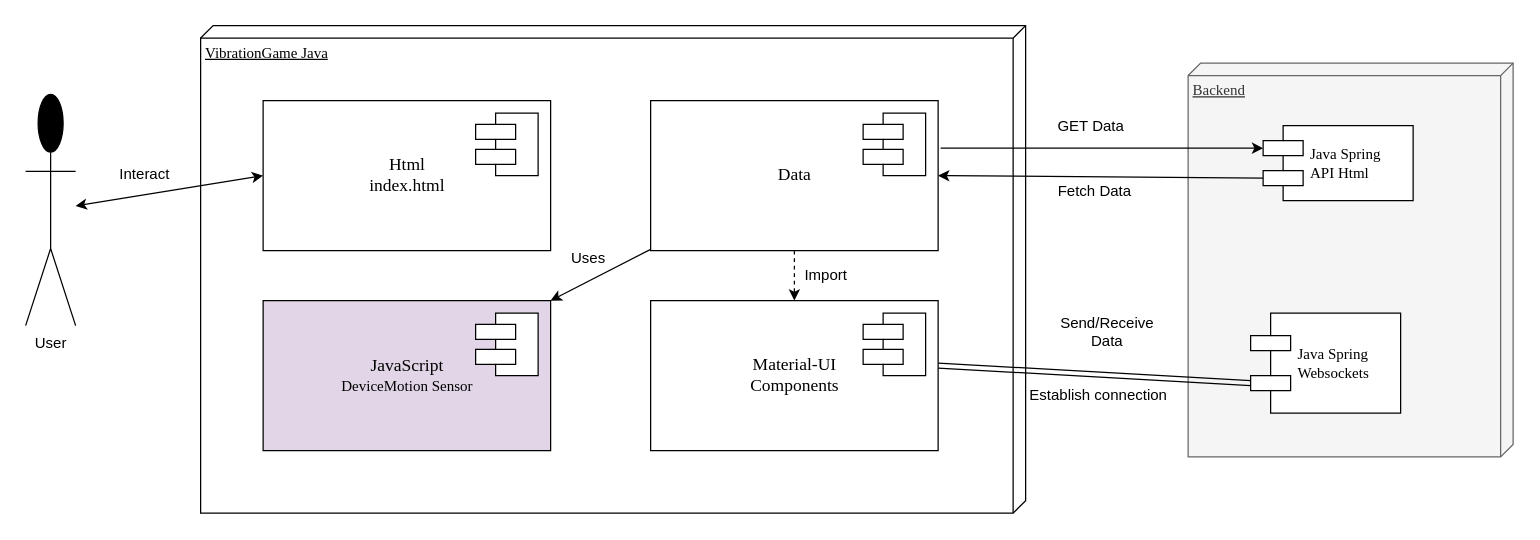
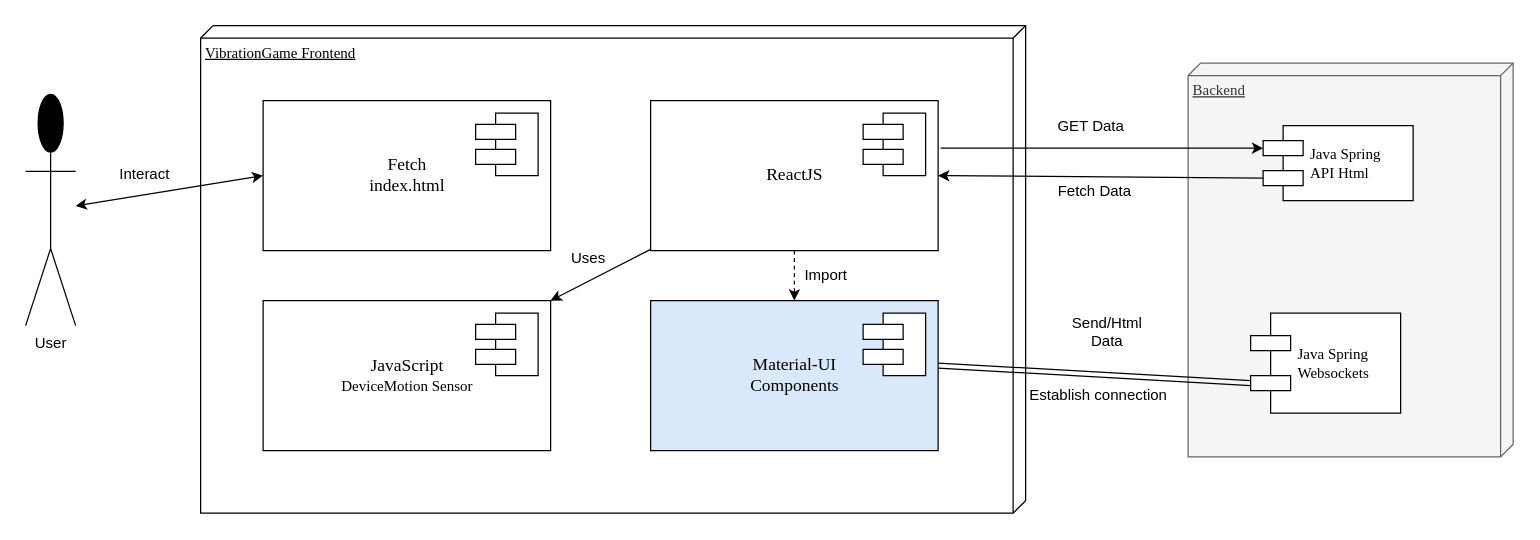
node "VibrationGame Java": label "VibrationGame Java" -> "VibrationGame Frontend"
node "Html index.html": label "Html index.html" -> "Fetch index.html"
node "Data": label "Data" -> "ReactJS"
node "Send/Receive Data": label "Send/Receive Data" -> "Send/Html Data"
node "JavaScript DeviceMotion Sensor": fillcolor #e1d5e7 -> #ffffff
node "Material-UI Components": fillcolor #ffffff -> #dae8fc
